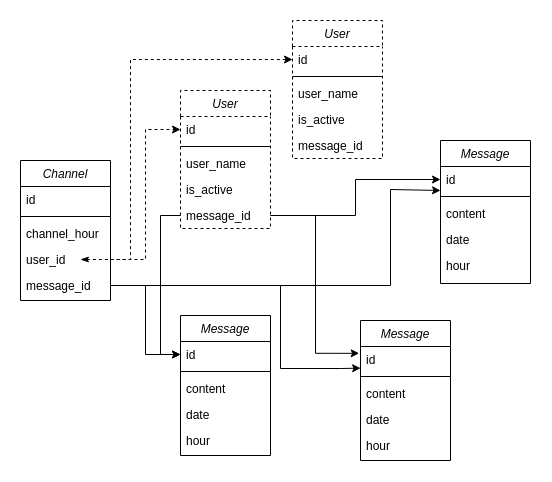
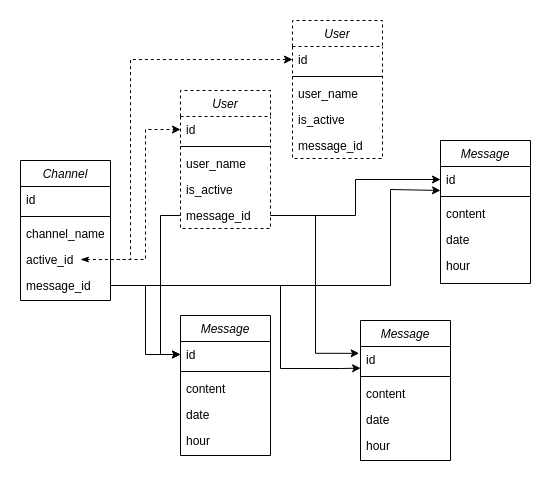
node "channel_hour": label "channel_hour" -> "channel_name"
node "user_id": label "user_id" -> "active_id"
